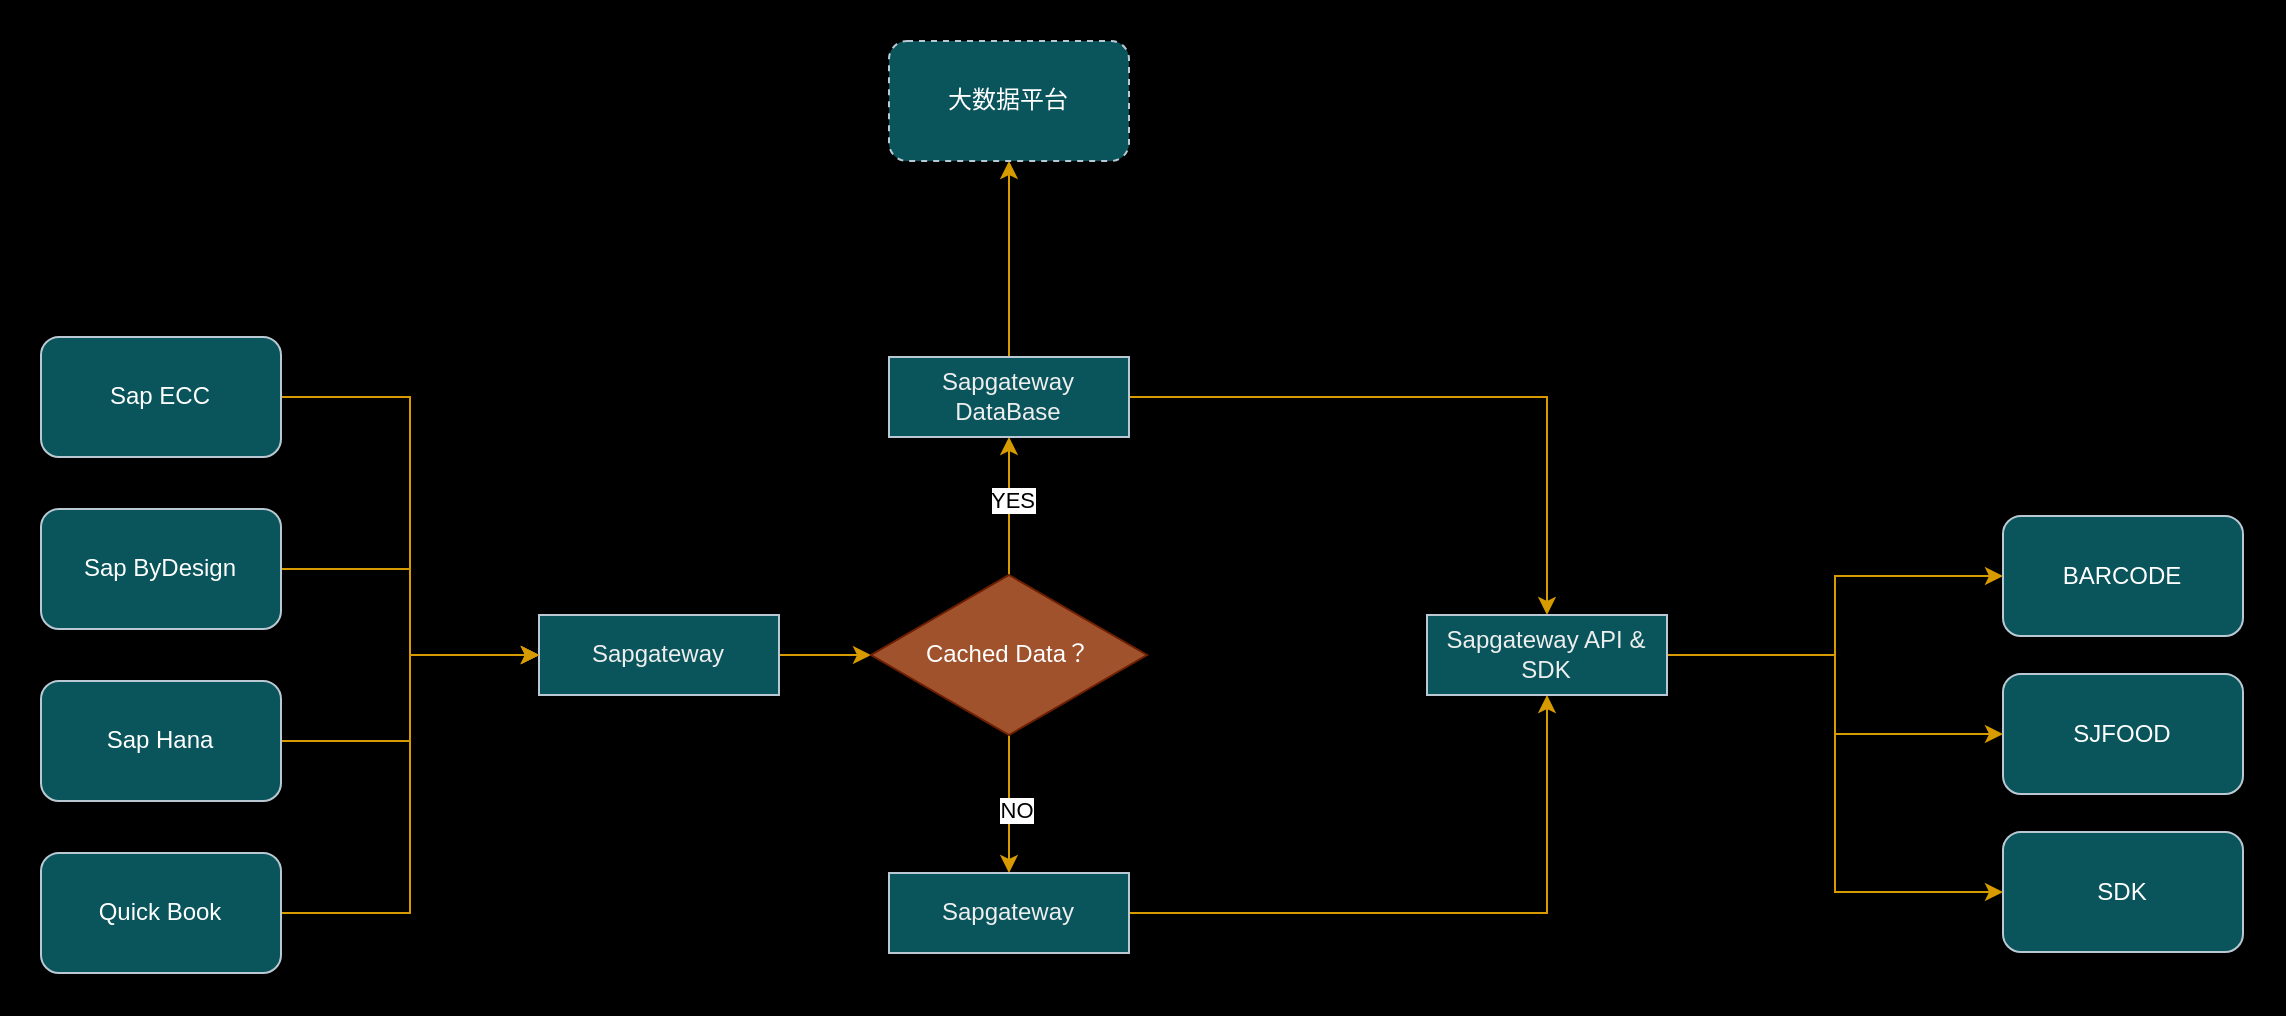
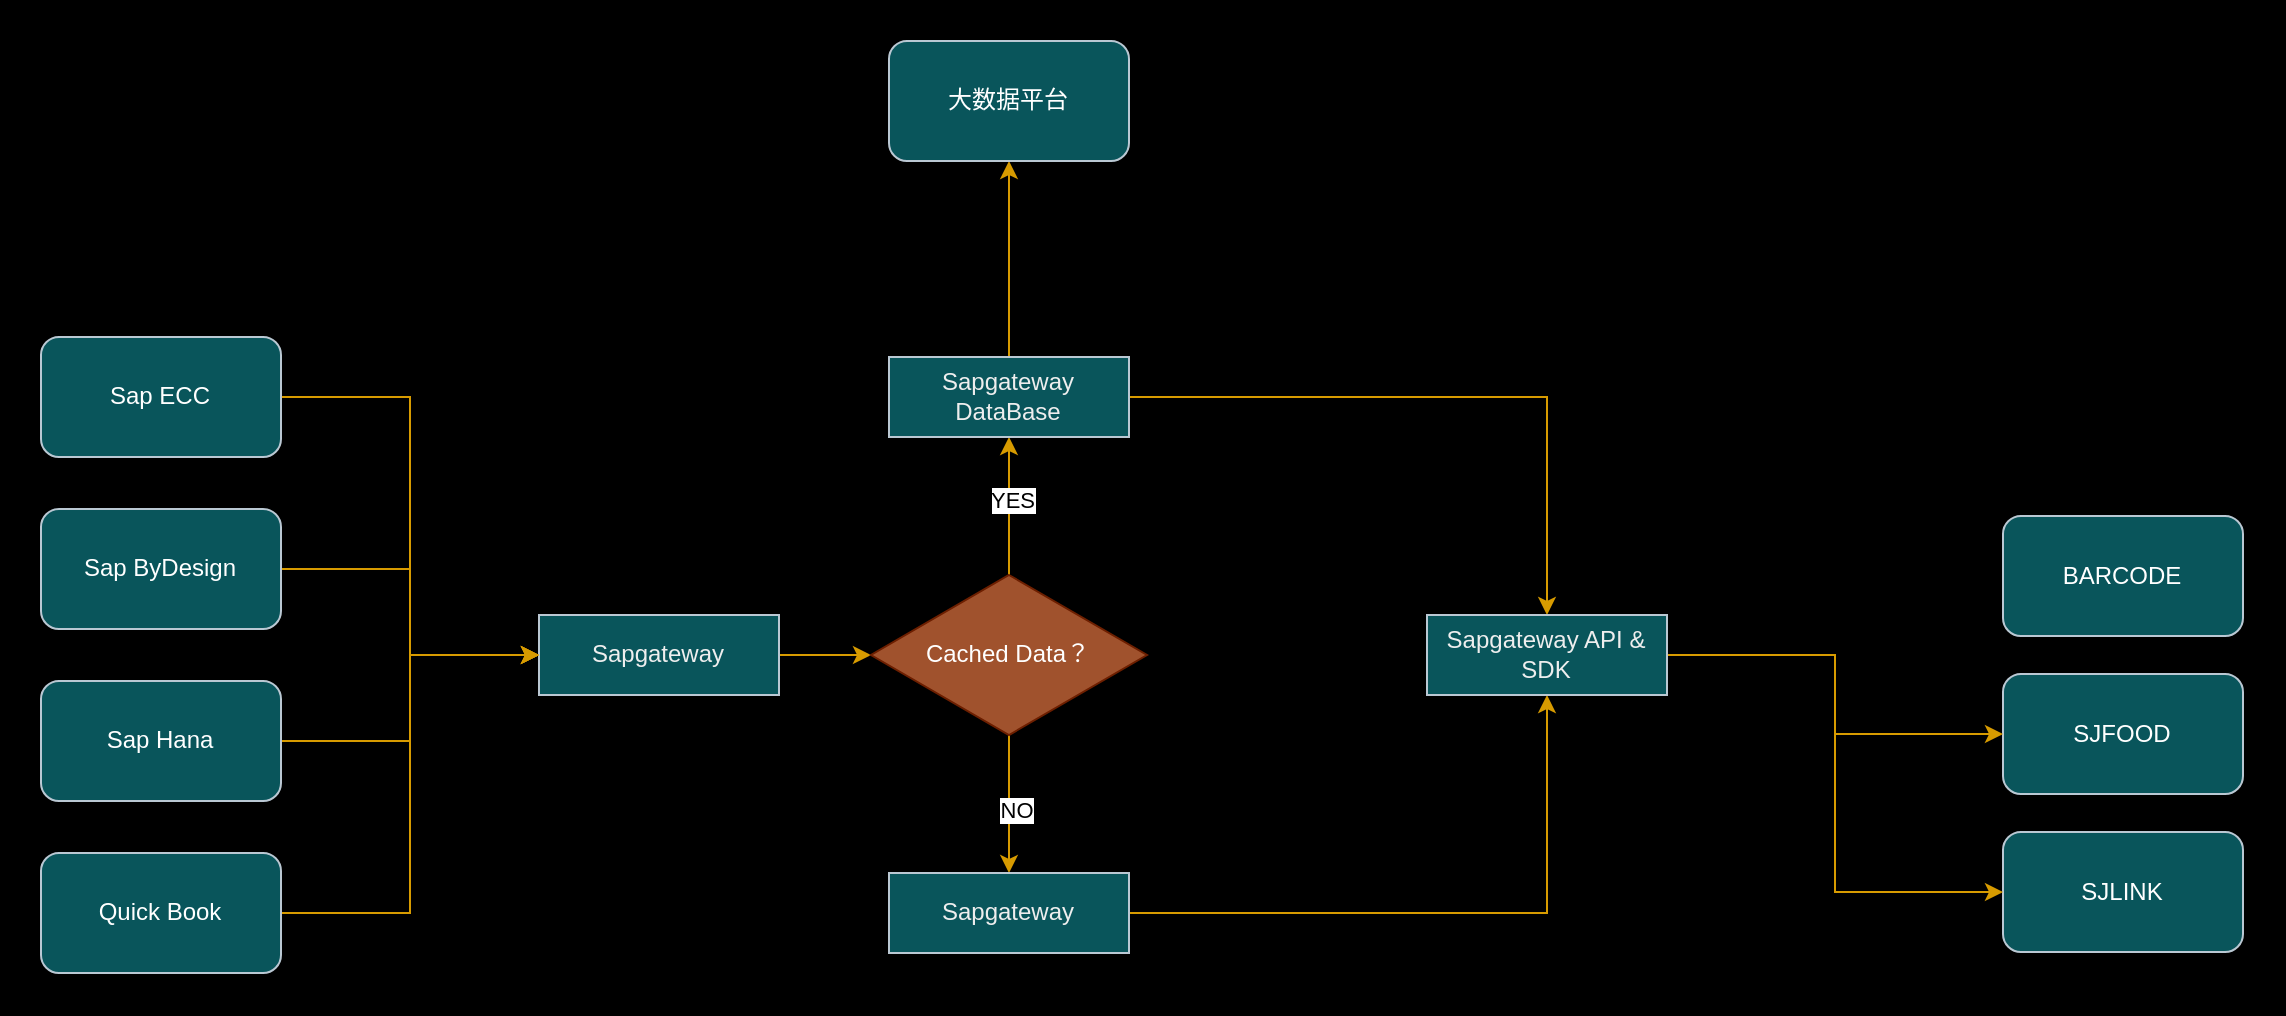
node "大数据平台": style dashed -> solid
edge "Sapgateway API & SDK" -> "BARCODE": removed
node "SDK": label "SDK" -> "SJLINK"
